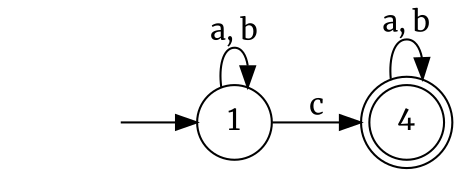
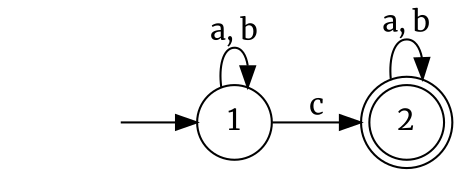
node "4": label "4" -> "2"
